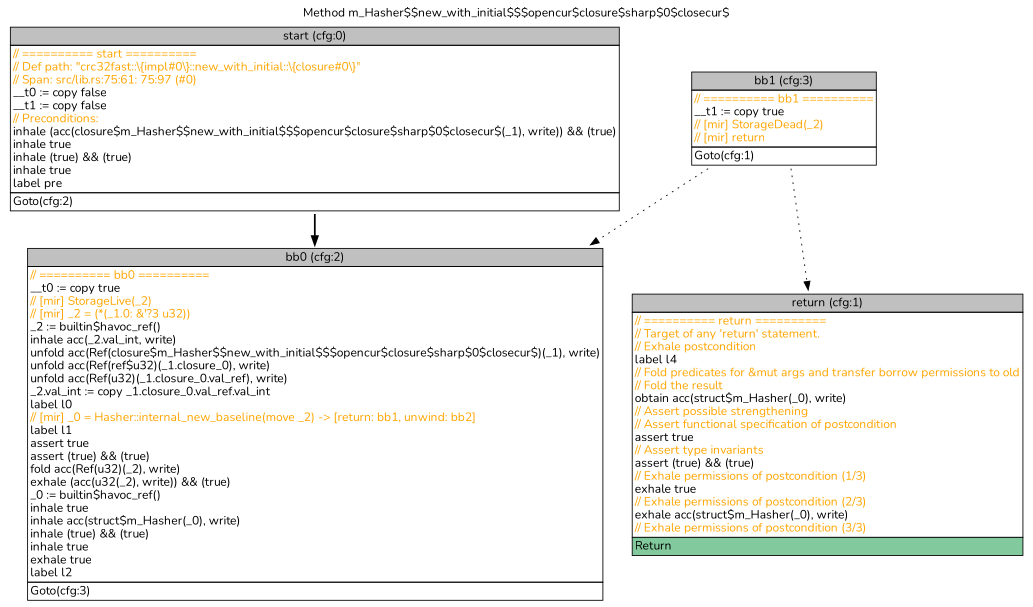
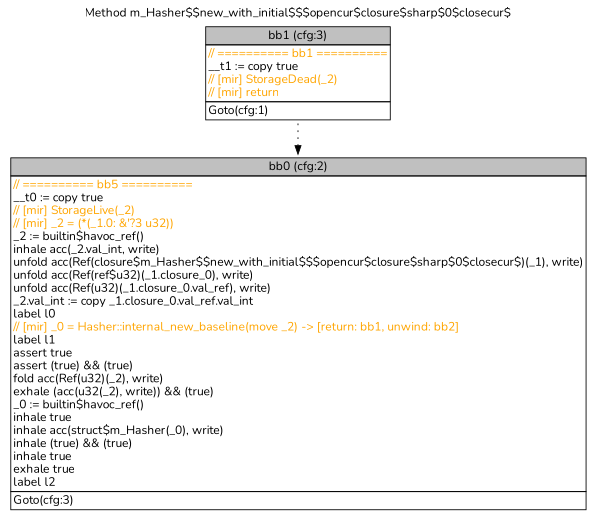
node "start (cfg:0)": removed
node "bb0 (cfg:2)": text "// ========== bb0 ==========" -> "// ========== bb5 =========="
node "return (cfg:1)": removed
